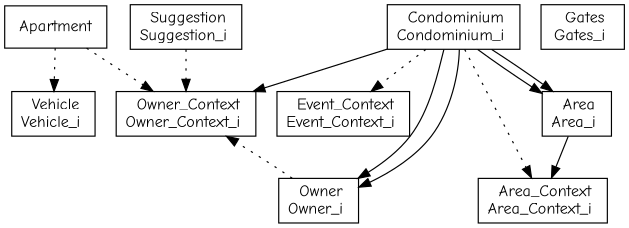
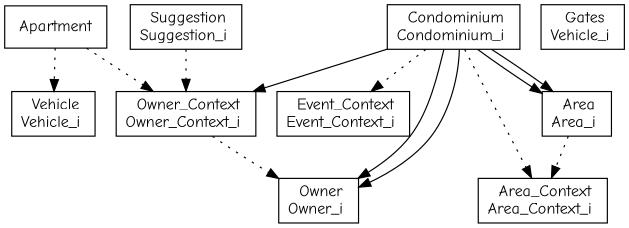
node "Gates Gates_i": label "Gates Gates_i" -> "Gates Vehicle_i"
edge "Area Area_i" -> "Area_Context Area_Context_i": style solid -> dotted
edge "Owner Owner_i" -> "Owner_Context Owner_Context_i": reversed
